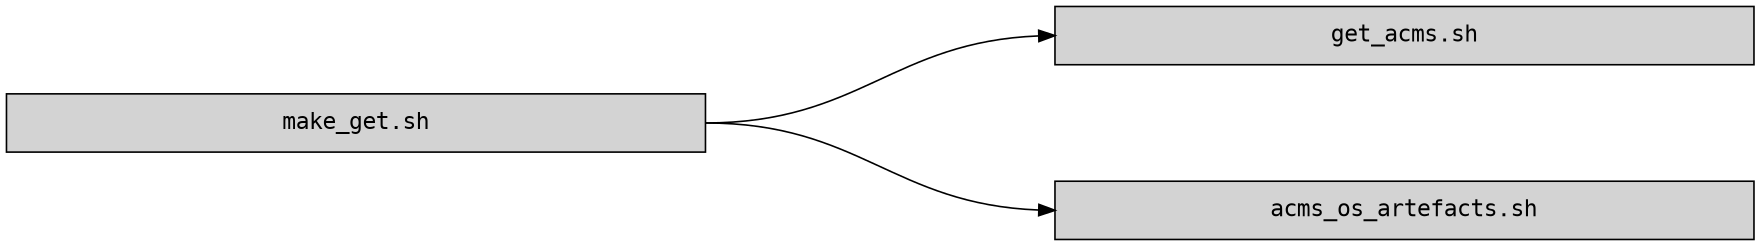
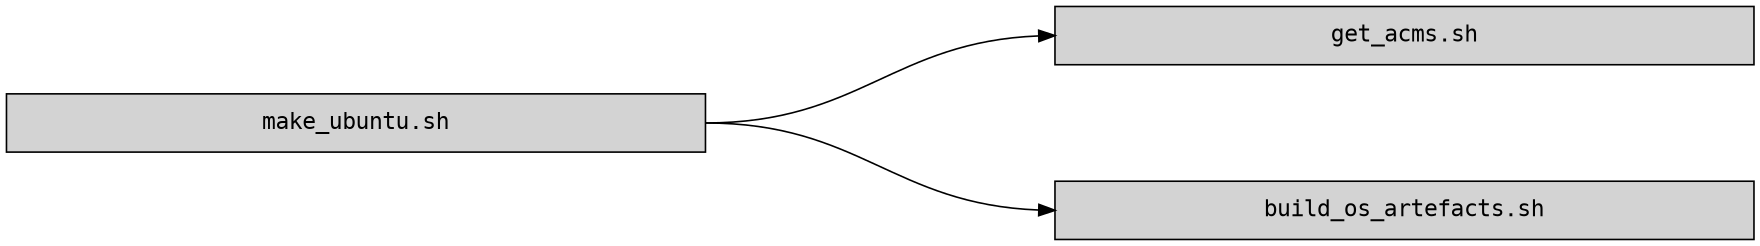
node "make_get.sh": label "make_get.sh" -> "make_ubuntu.sh"
node "acms_os_artefacts.sh": label "acms_os_artefacts.sh" -> "build_os_artefacts.sh"
